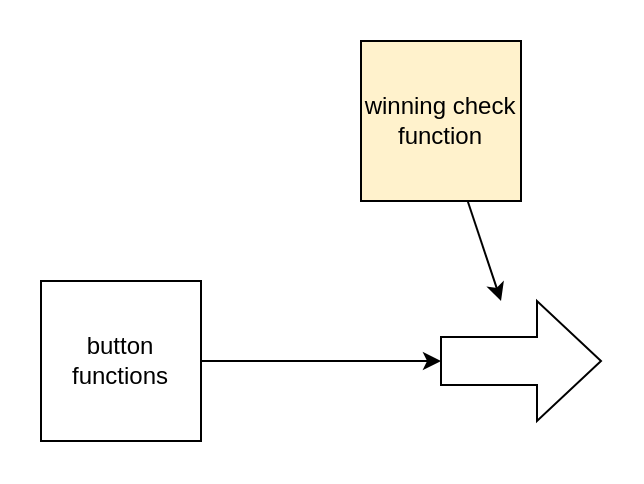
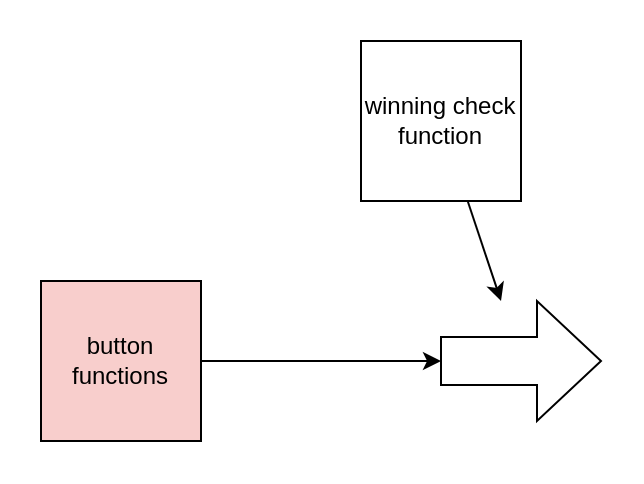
node "winning check function": fillcolor #fff2cc -> #ffffff
node "button functions": fillcolor #ffffff -> #f8cecc
